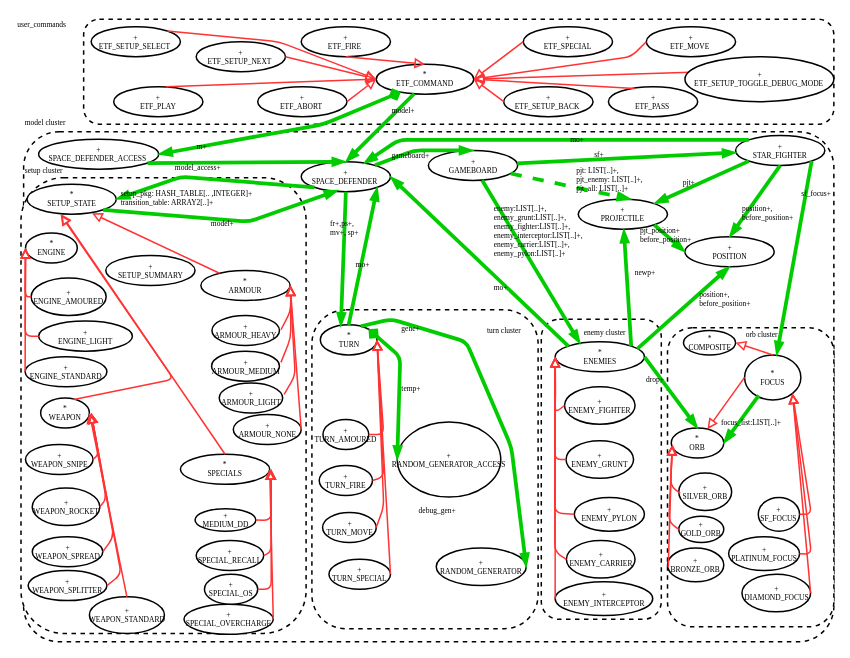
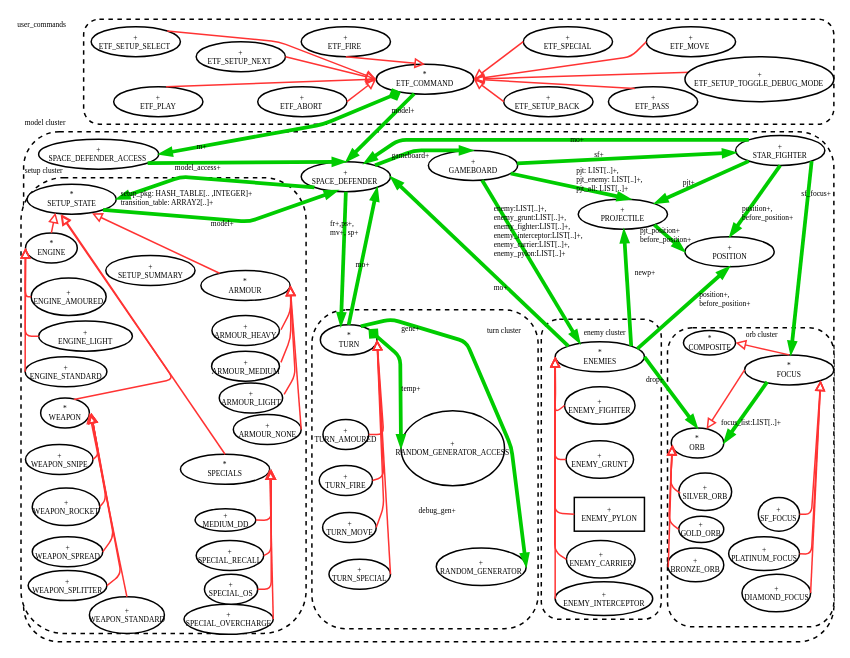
edge "+ GAMEBOARD" -> "+ PROJECTILE": style dashed -> solid
edge "* ENGINE" -> "* SETUP_STATE": added
node "* FOCUS": size 56x45 -> 89x30
node "+ RANDOM_GENERATOR_ACCESS": moved (449, 459) -> (453, 448)
node "+ ENEMY_PYLON": shape ellipse -> rectangle
